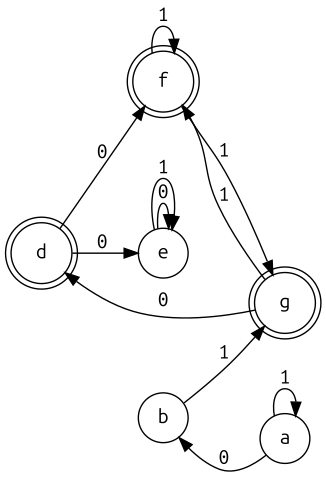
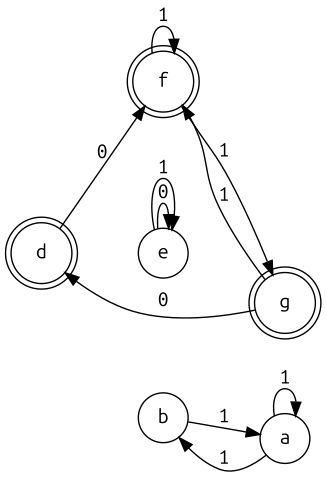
edge "d" -> "e": removed, label "0"
edge "b" -> "g": now "b" -> "a"
edge "a" -> "b": label "0" -> "1"
